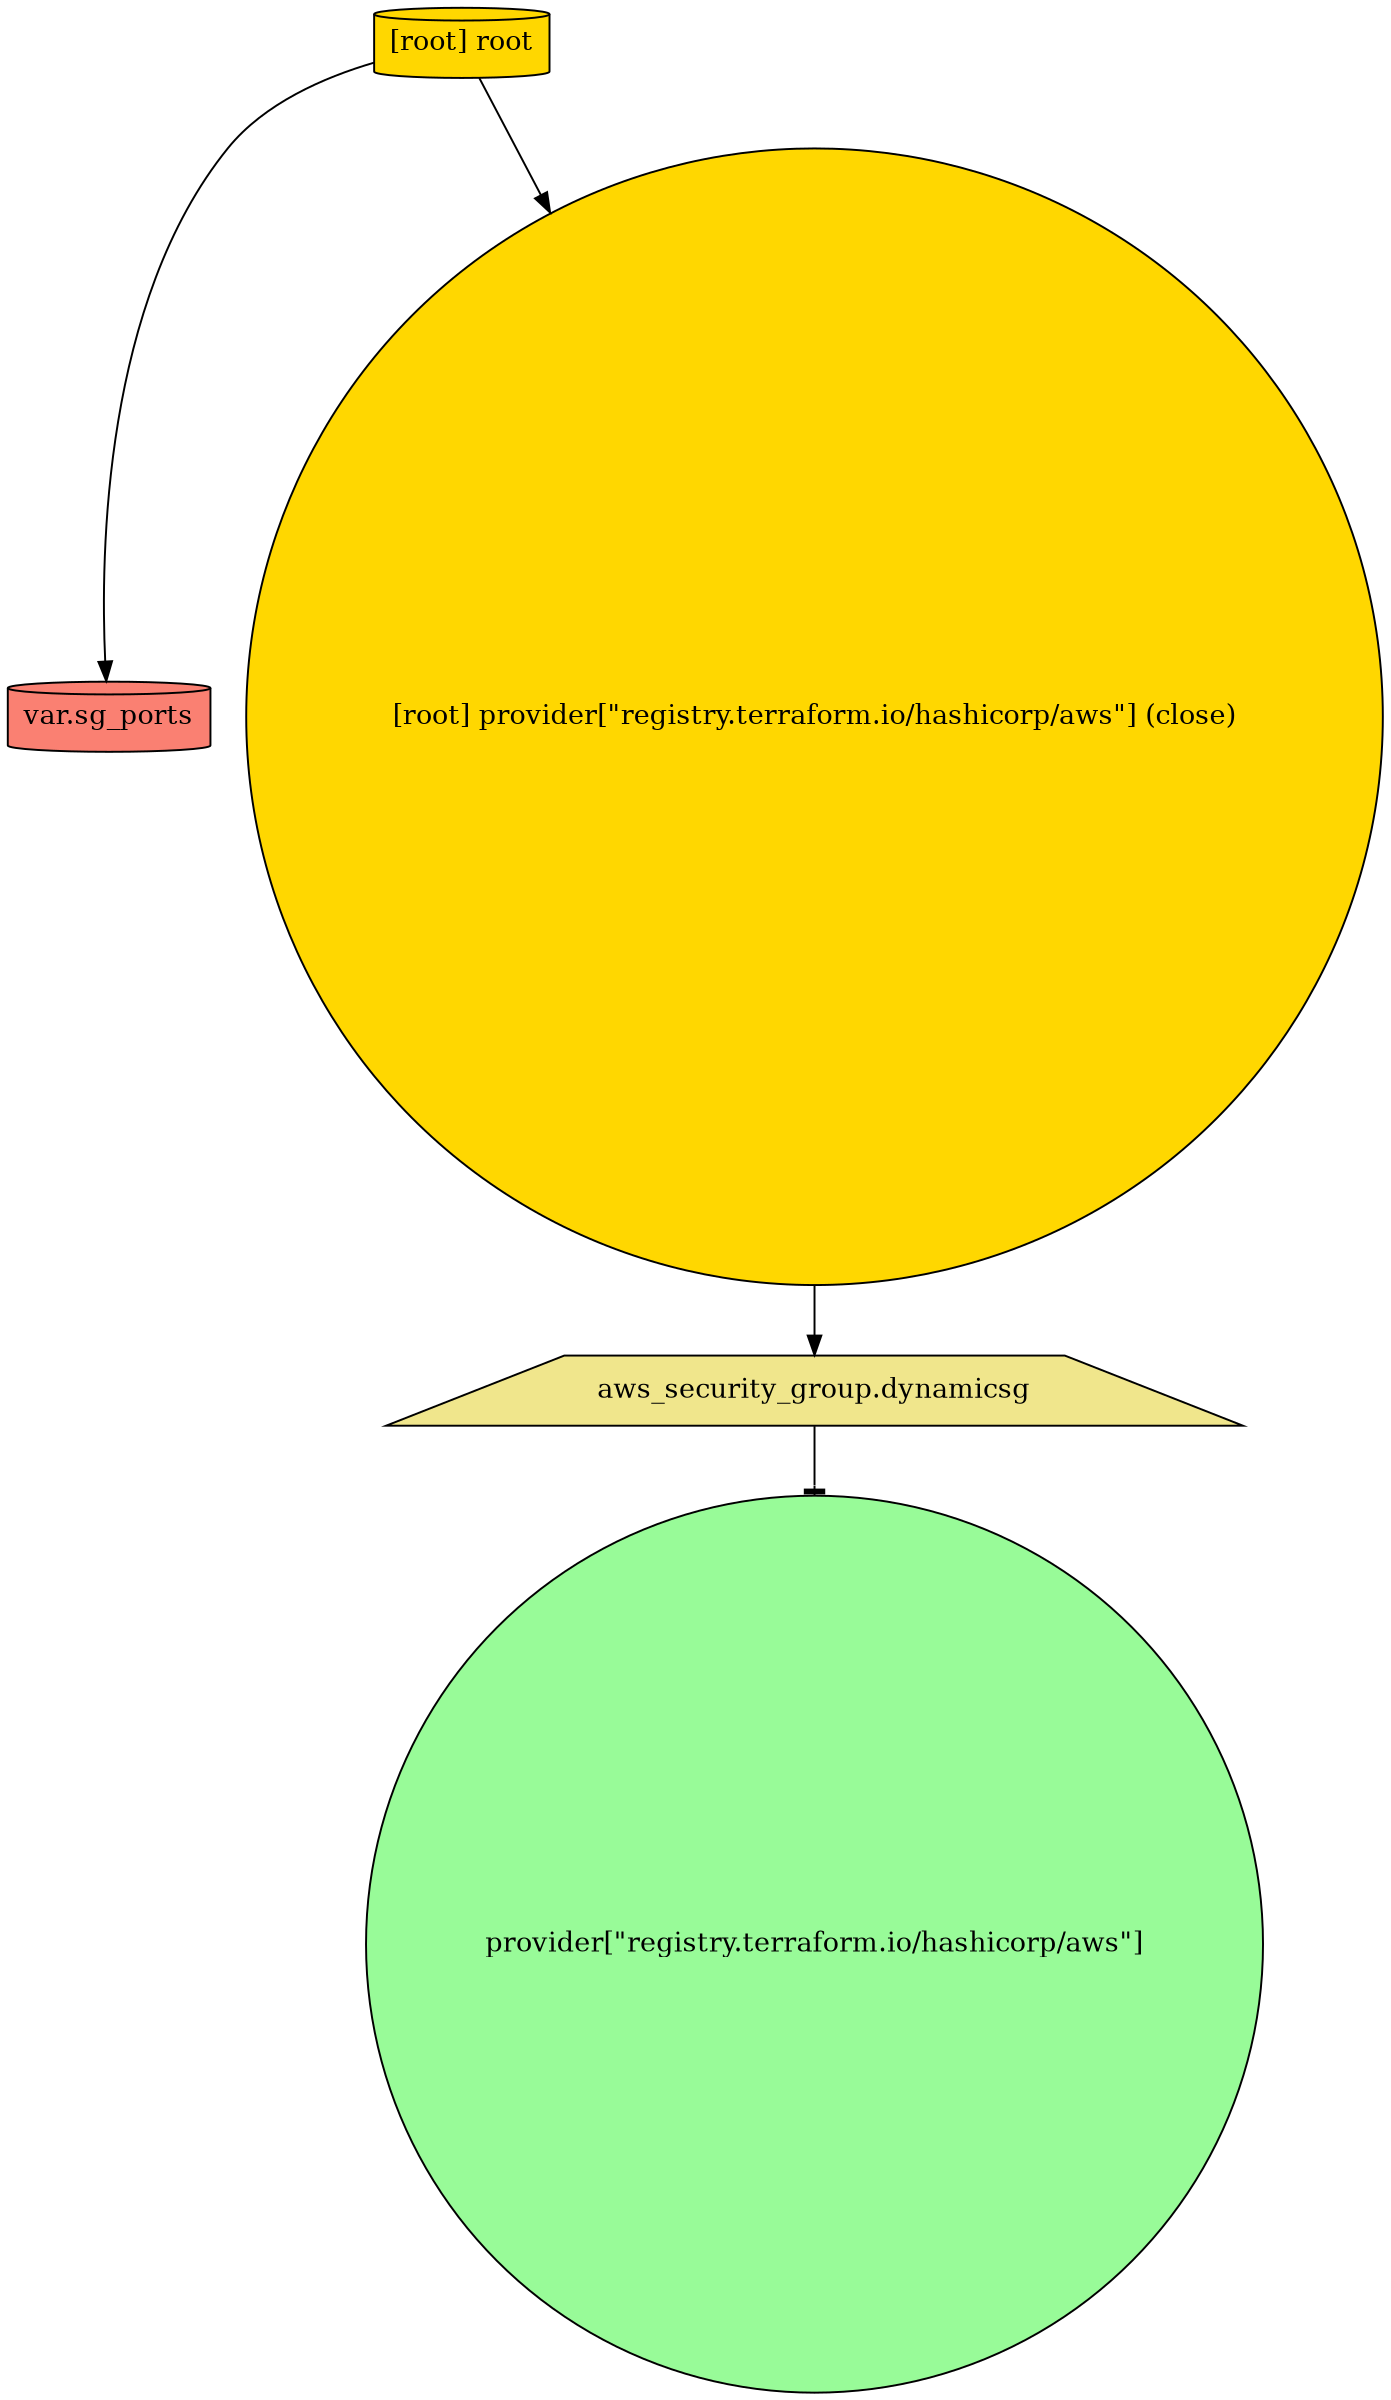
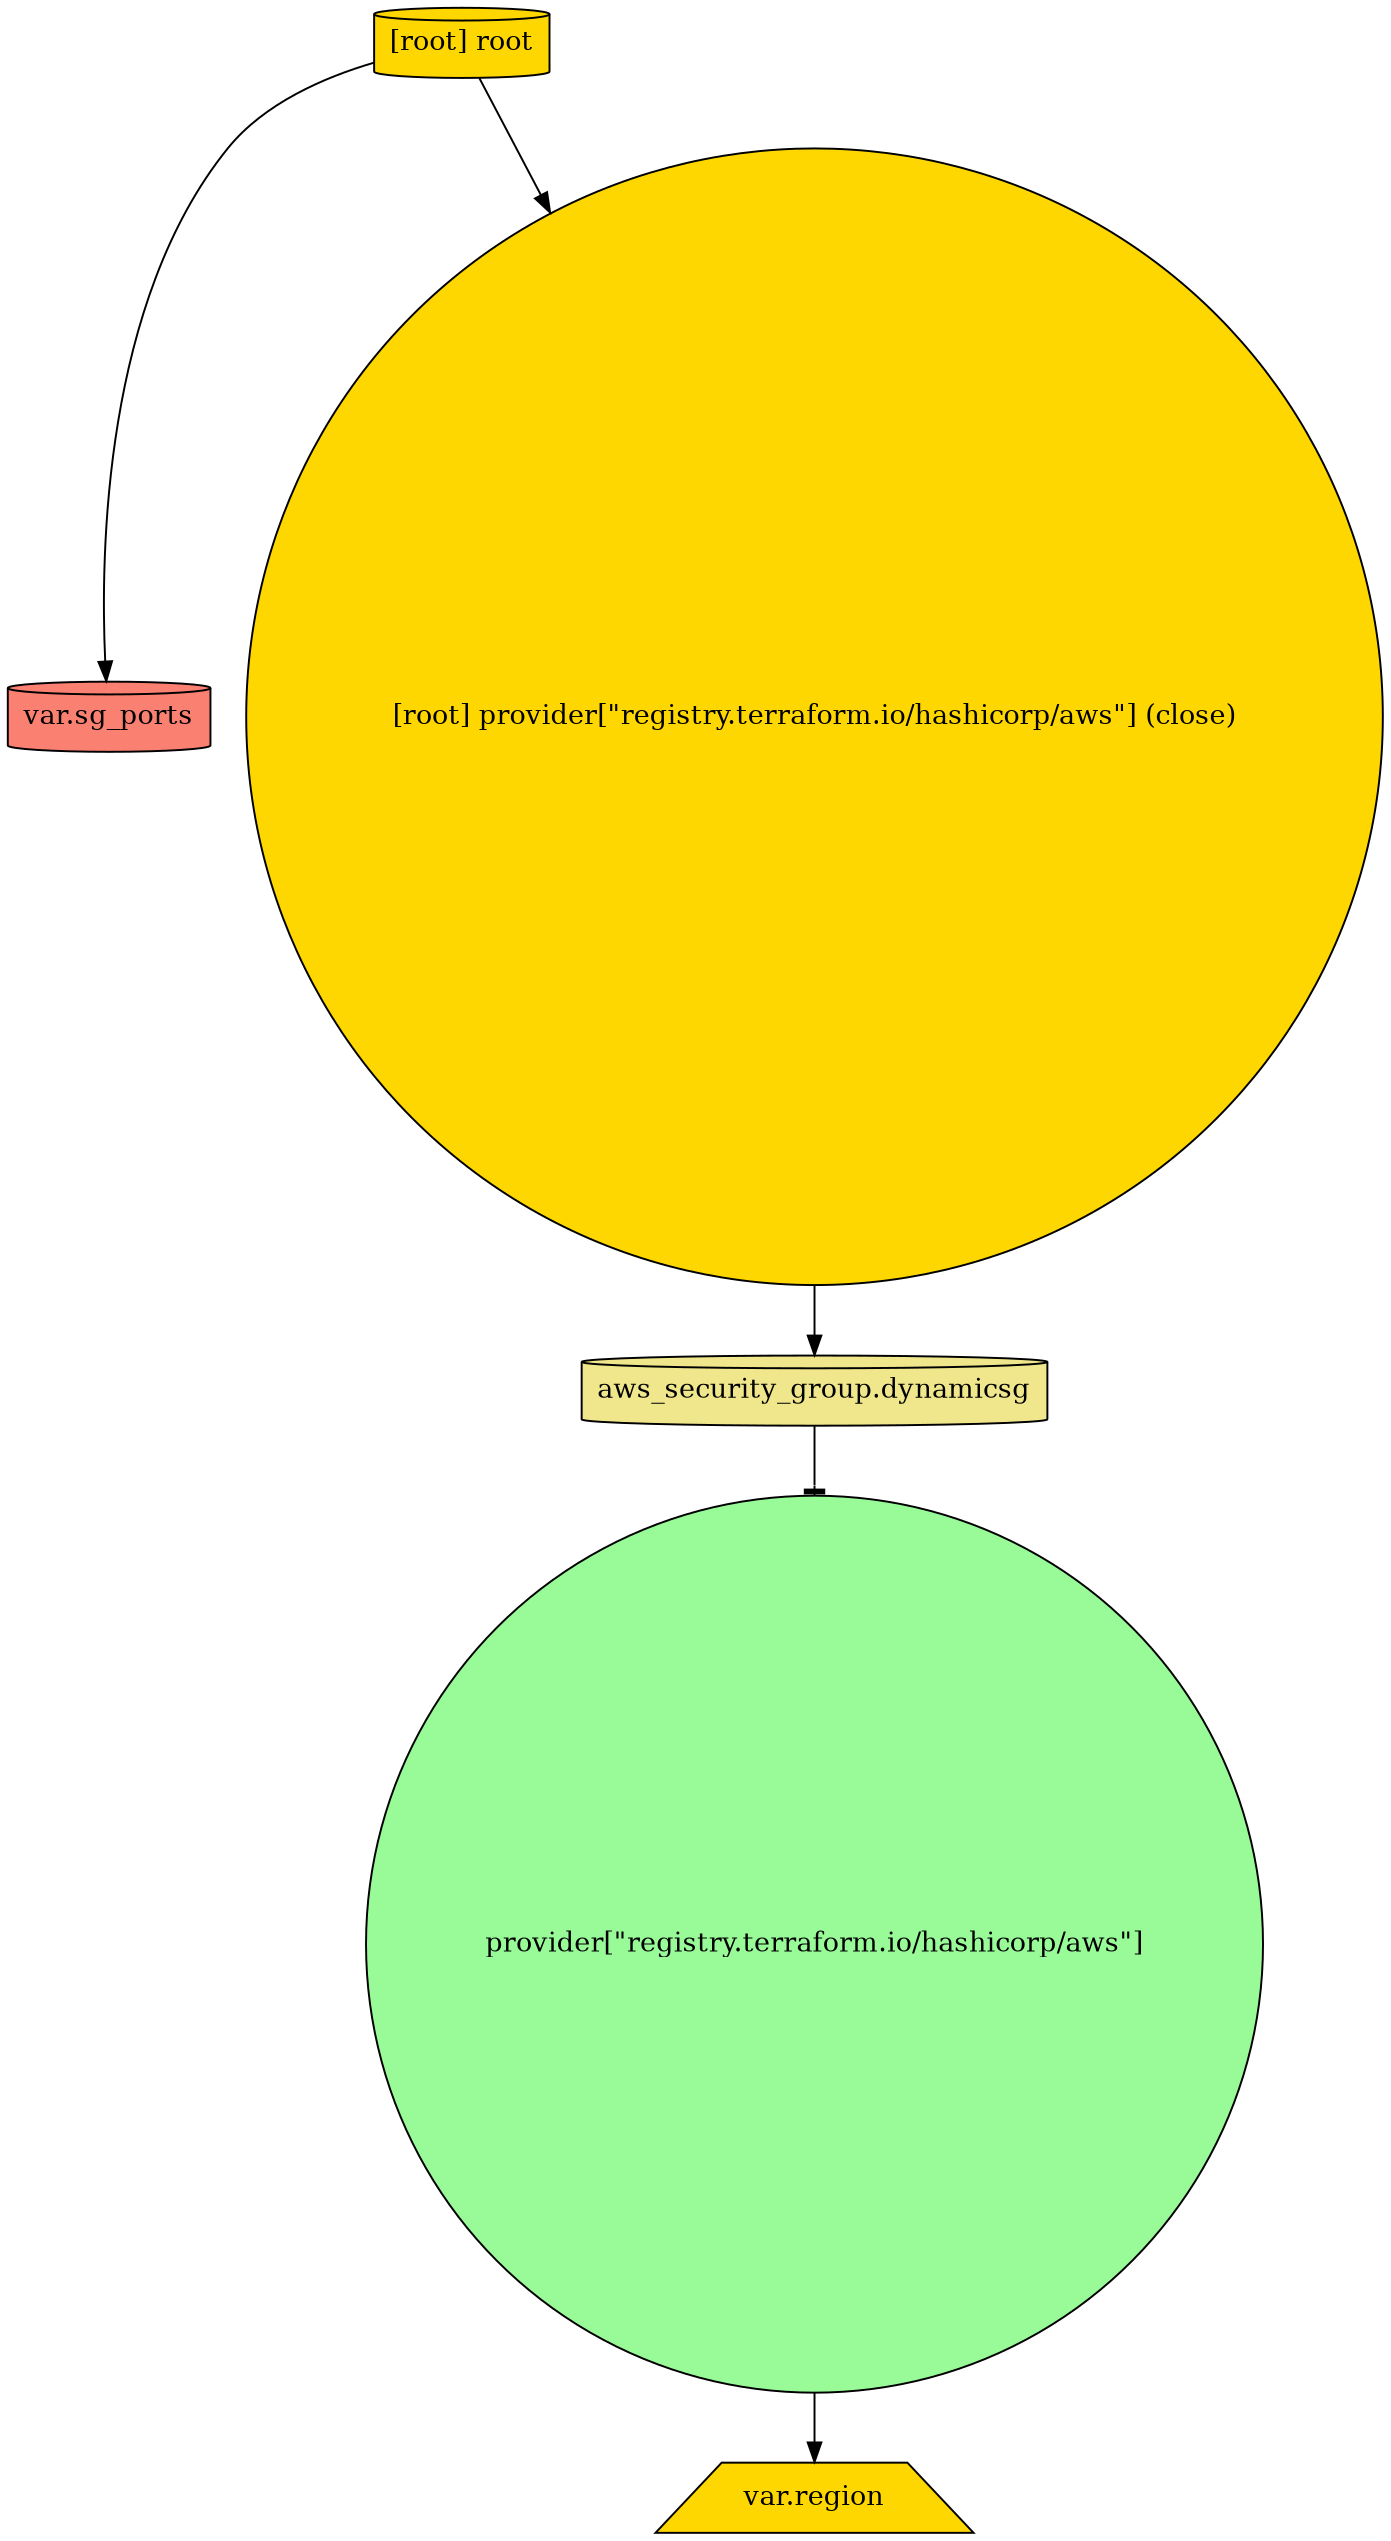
node "aws_security_group.dynamicsg": shape trapezium -> cylinder
node "var.region": added
